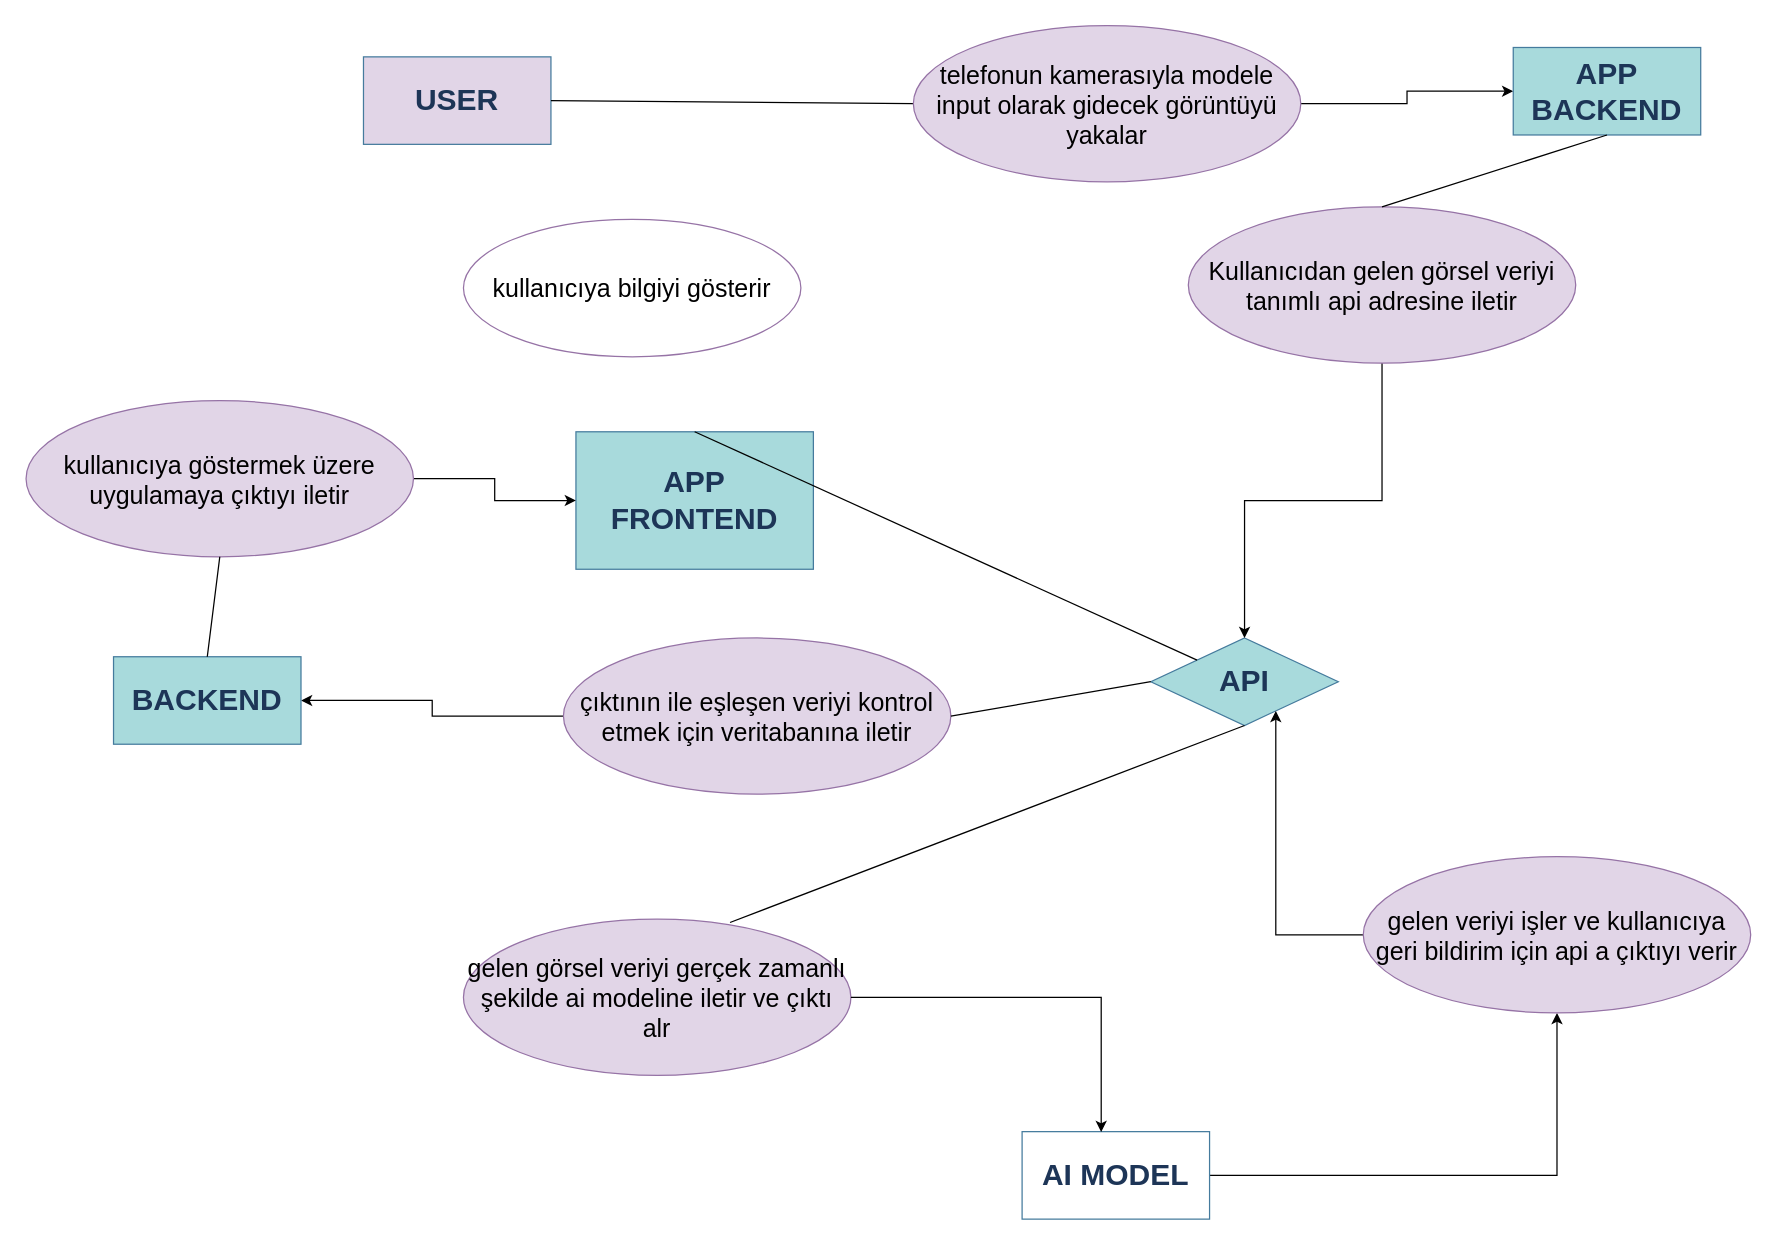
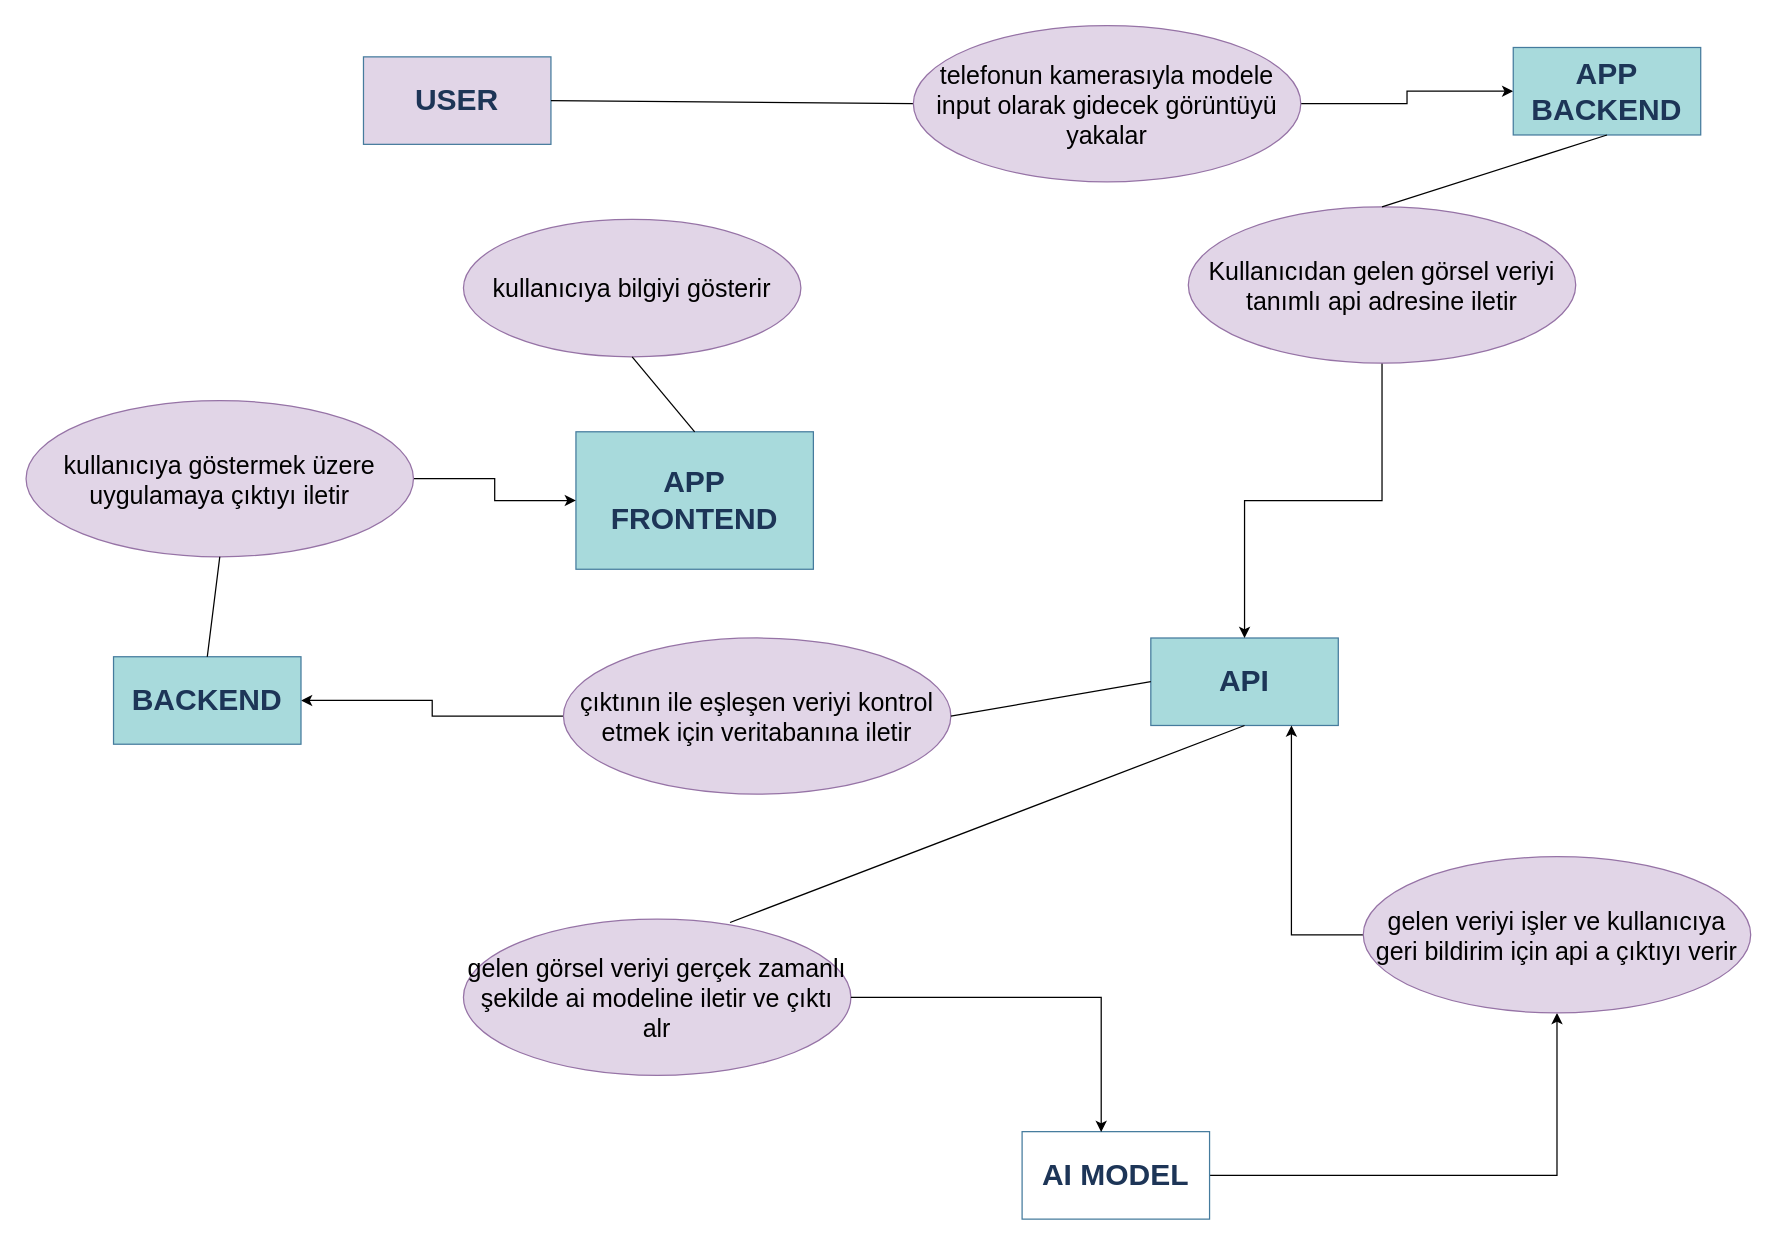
node "kullanıcıya bilgiyi gösterir": fillcolor #ffffff -> #e1d5e7
edge "APP FRONTEND" -- "API": now "APP FRONTEND" -- "kullanıcıya bilgiyi gösterir"
node "API": shape diamond -> rectangle
